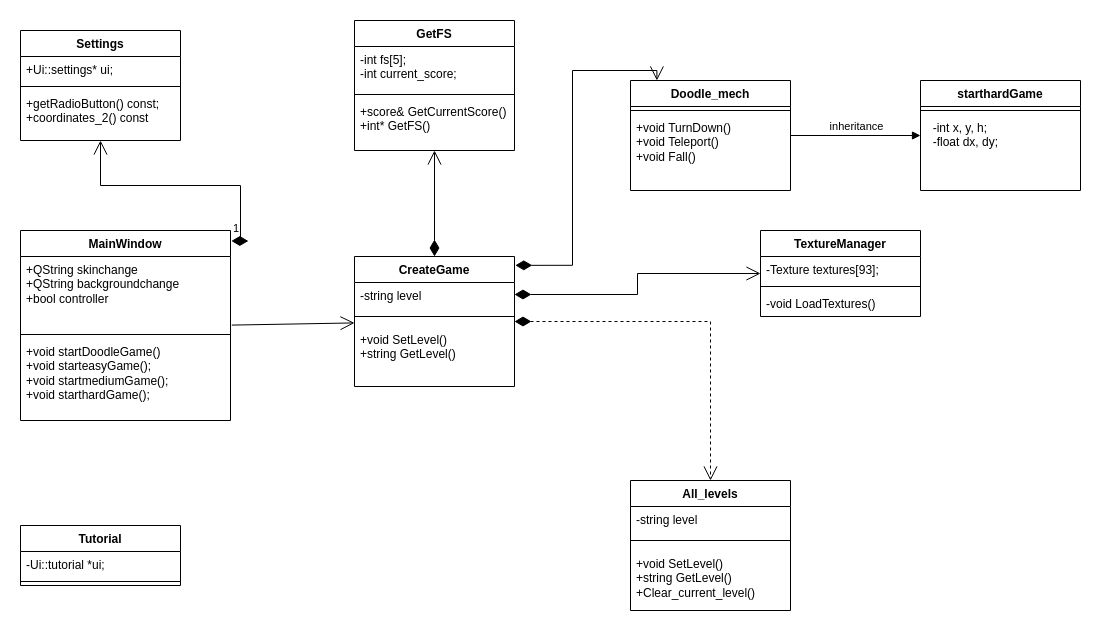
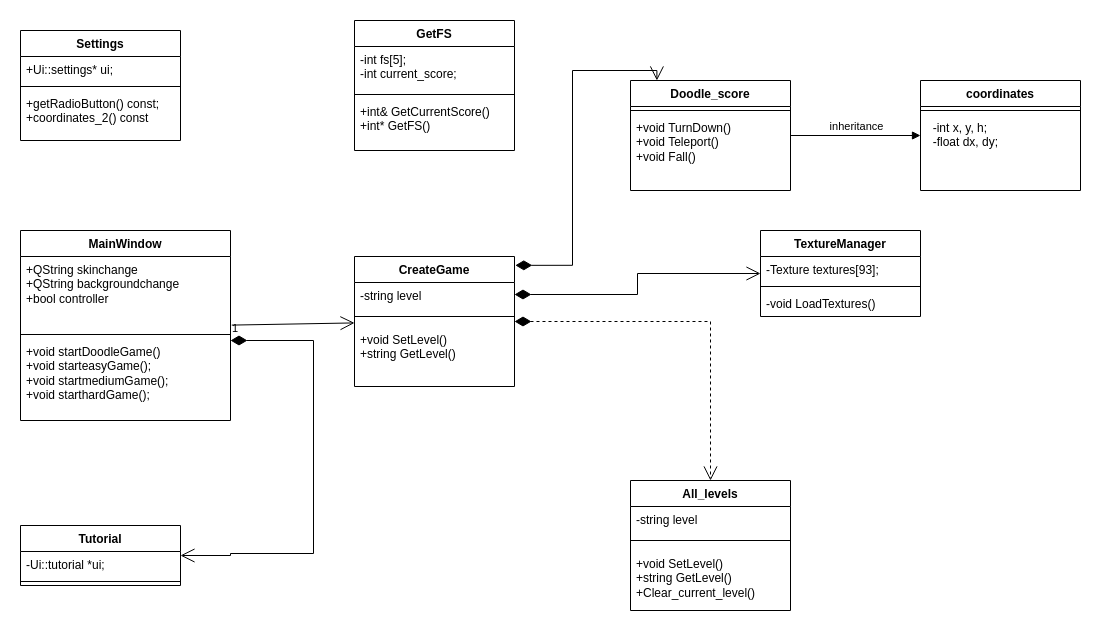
node "Doodle_mech": label "Doodle_mech" -> "Doodle_score"
node "starthardGame": label "starthardGame" -> "coordinates"
node "+score& GetCurrentScore() +int* GetFS()": label "+score& GetCurrentScore() +int* GetFS()" -> "+int& GetCurrentScore() +int* GetFS()"
edge "Settings" -- "MainWindow": removed, label "1"
edge "GetFS" -- "CreateGame": removed
edge "MainWindow" -- "Tutorial": added, label "1"
